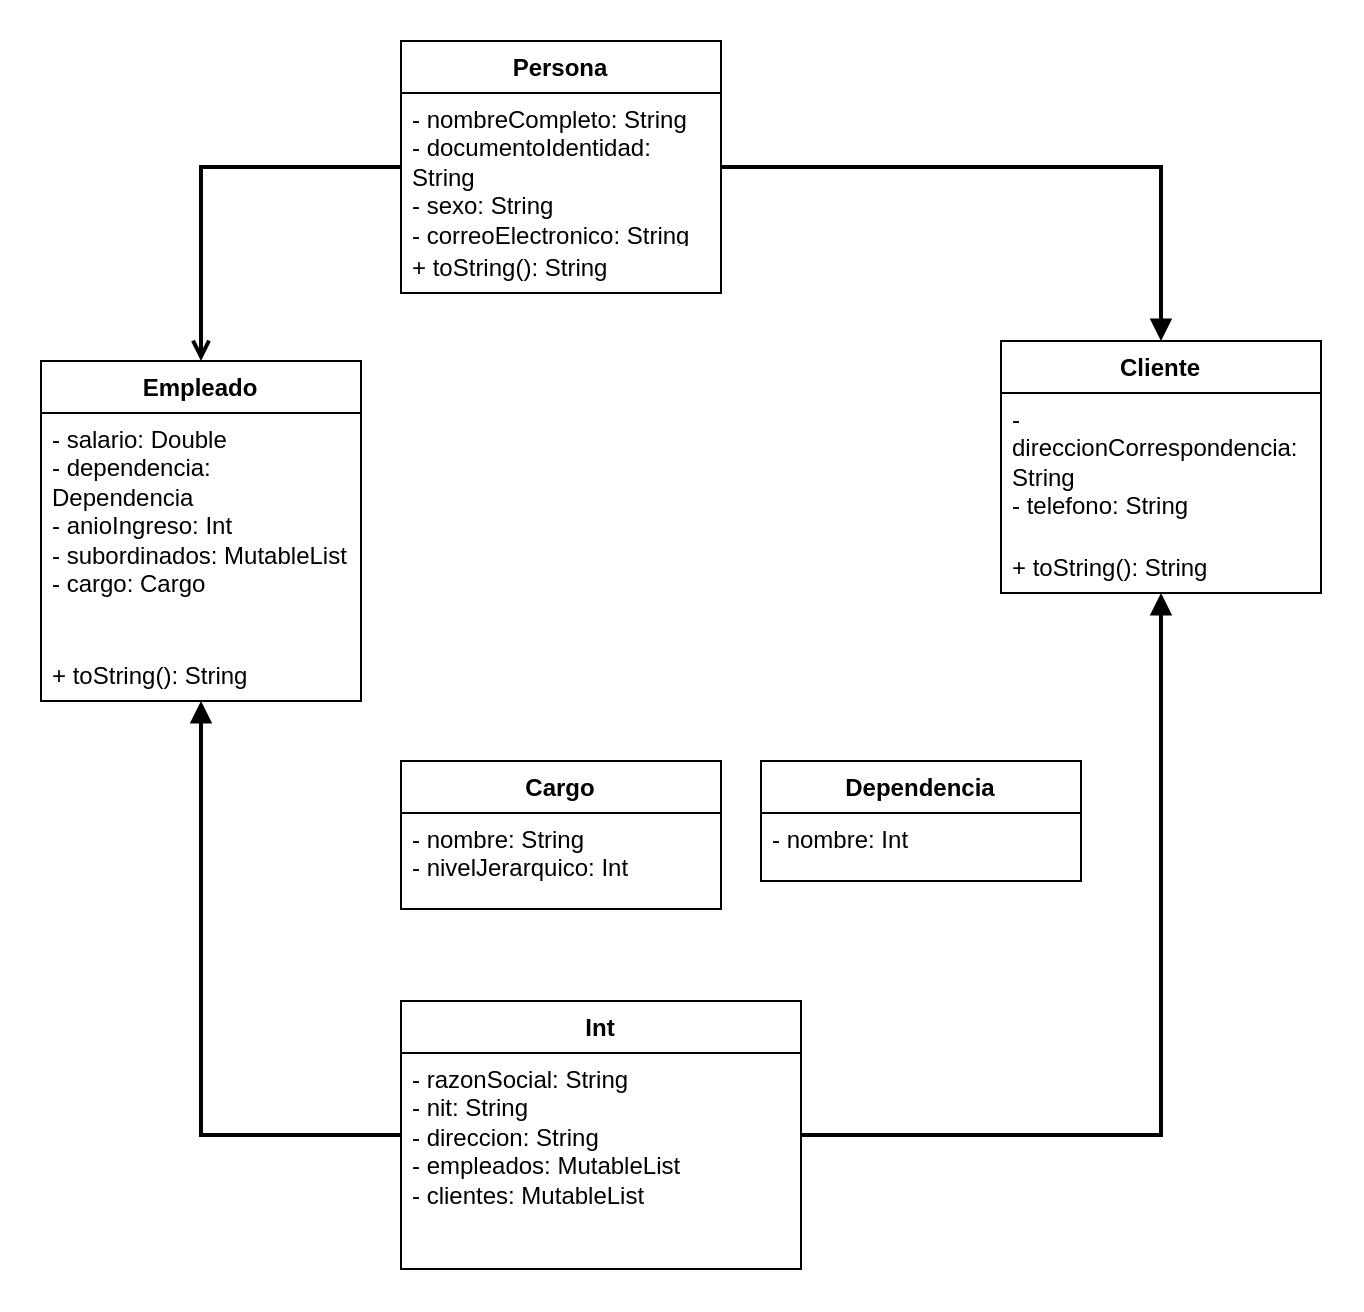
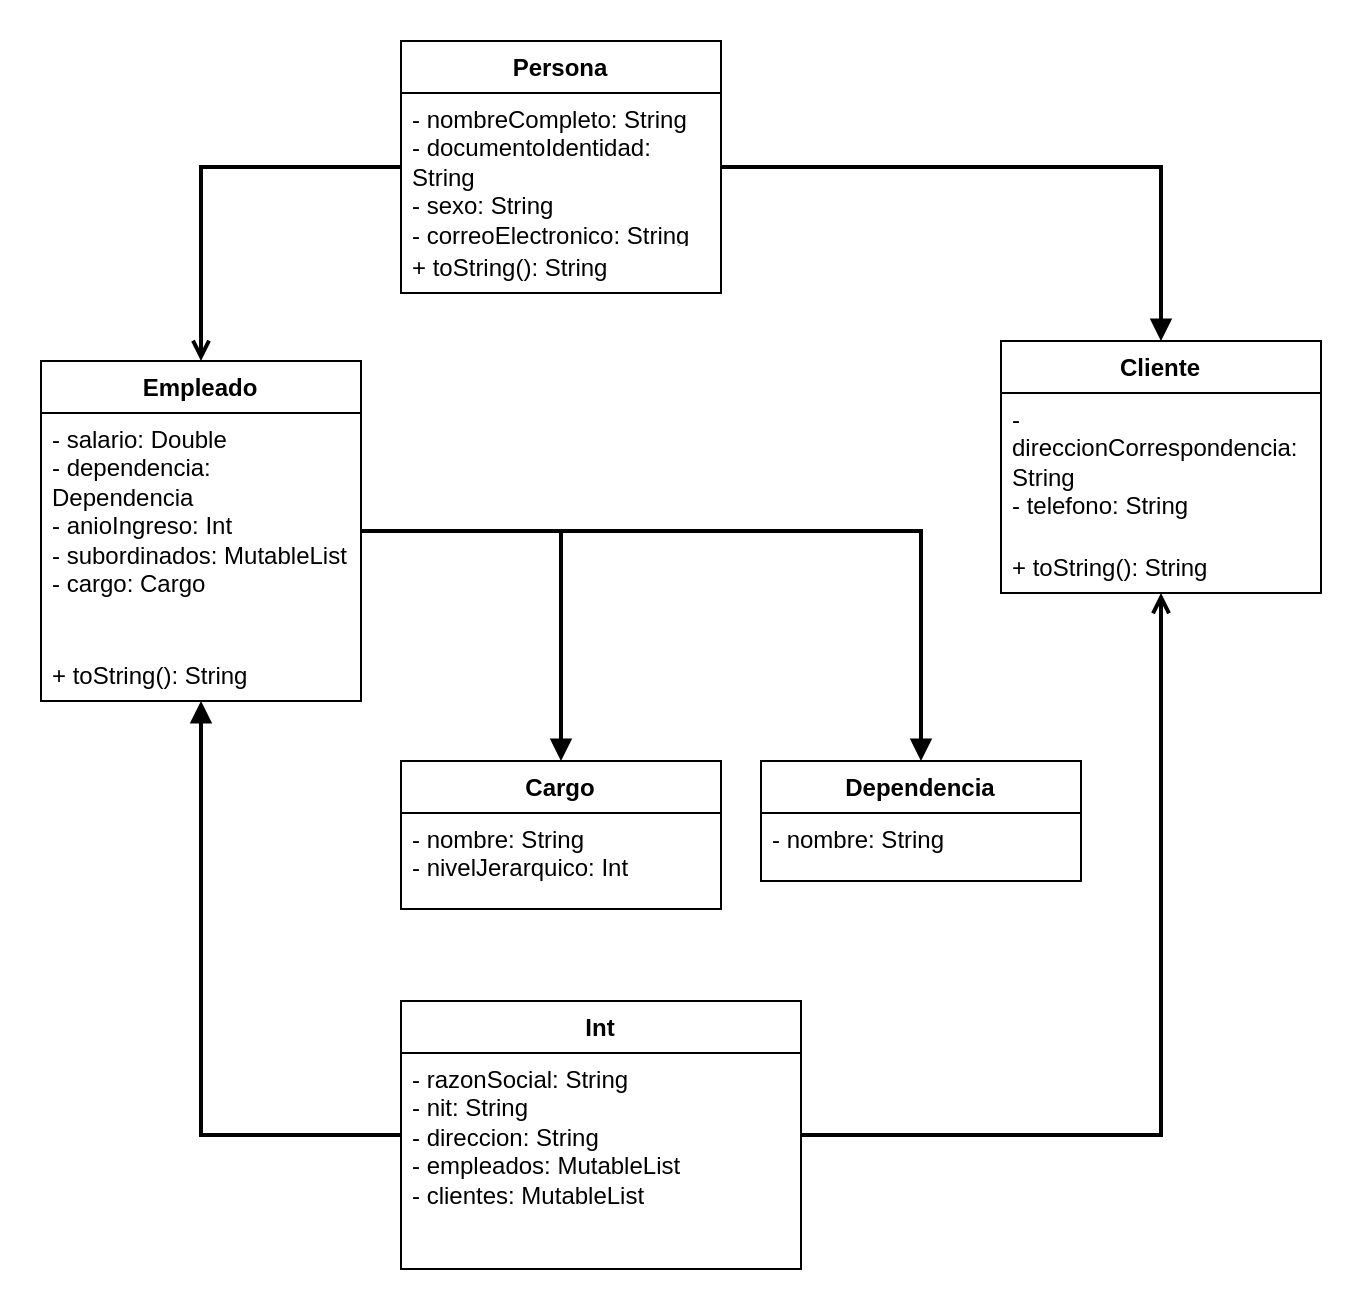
edge "Empleado" -> "Dependencia": added
edge "Int" -> "Cliente": arrowhead block -> open
edge "Empleado" -> "Cargo": added
node "- nombre: Int": label "- nombre: Int" -> "- nombre: String"
